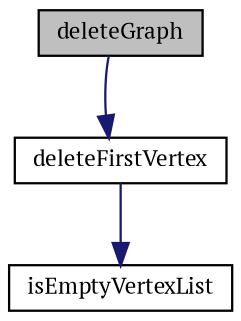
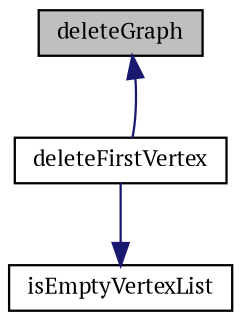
edge "deleteGraph" -> "deleteFirstVertex": reversed
